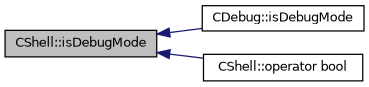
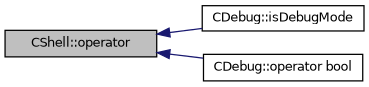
node "CShell::isDebugMode": label "CShell::isDebugMode" -> "CShell::operator"
node "CShell::operator bool": label "CShell::operator bool" -> "CDebug::operator bool"
